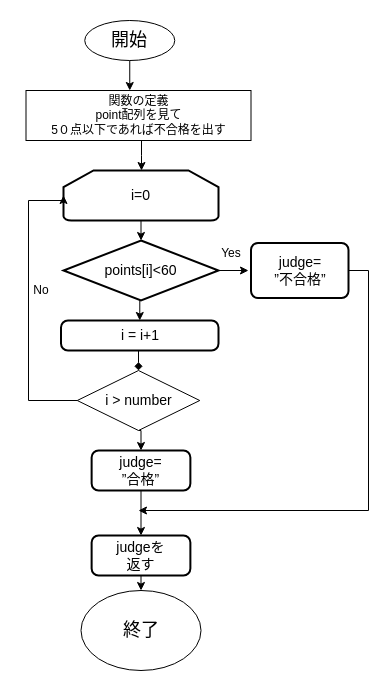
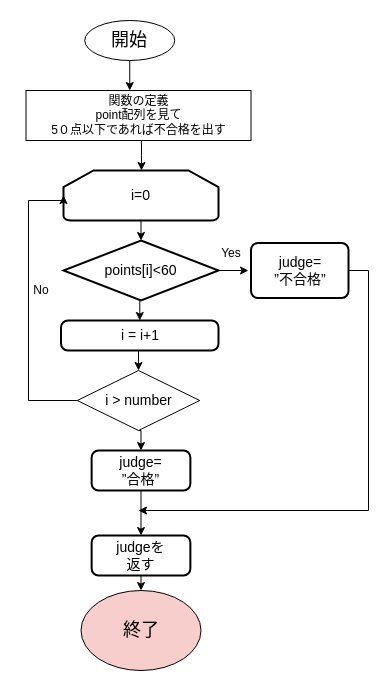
edge "i = i+1" -> "i > number": arrowhead diamond -> classic
node "終了": fillcolor #ffffff -> #f8cecc
